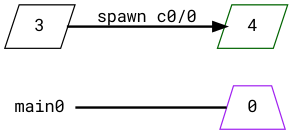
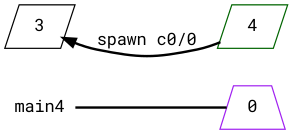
edge "3" -> "4": reversed
node "main0": label "main0" -> "main4"
